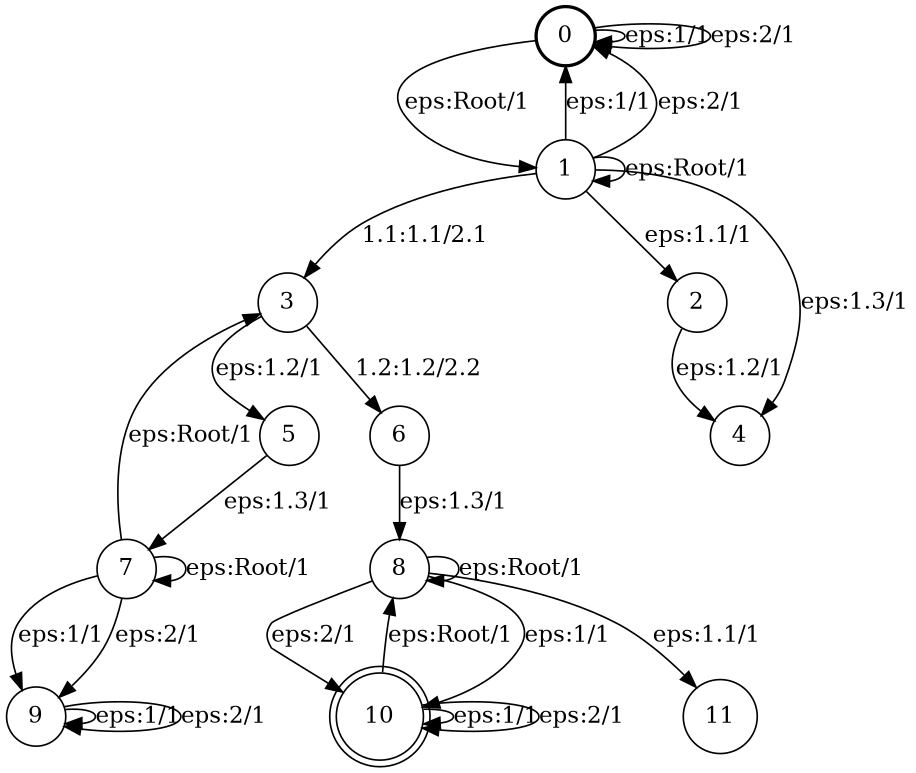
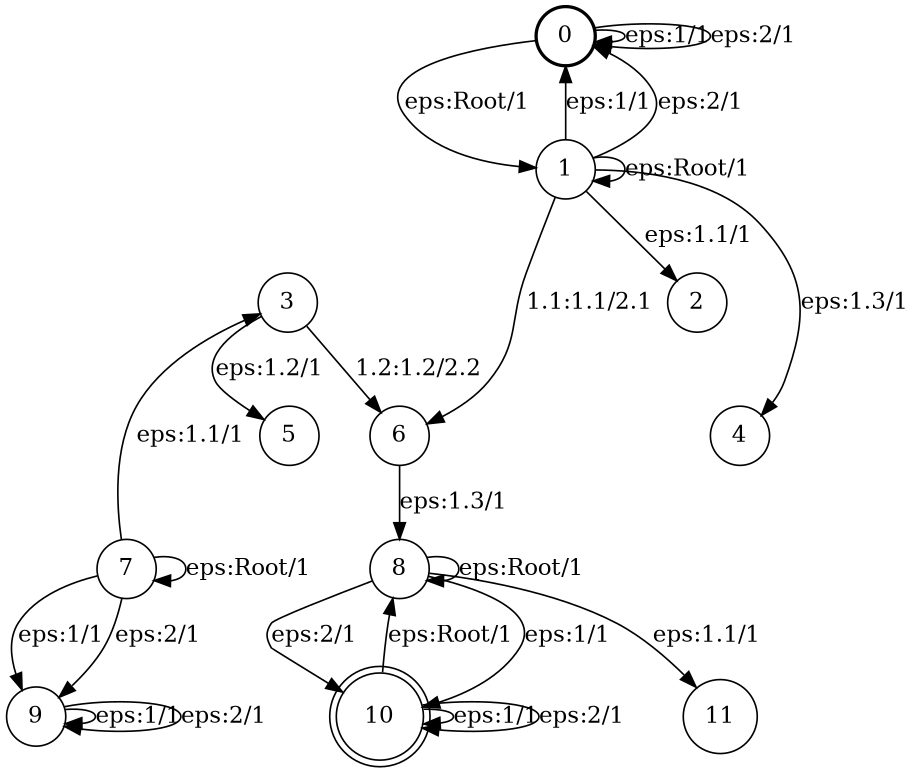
edge "1" -> "3": now "1" -> "6"
edge "2" -> "4": removed, label "eps:1.2/1"
edge "7" -> "3": label "eps:Root/1" -> "eps:1.1/1"
edge "5" -> "7": removed, label "eps:1.3/1"
